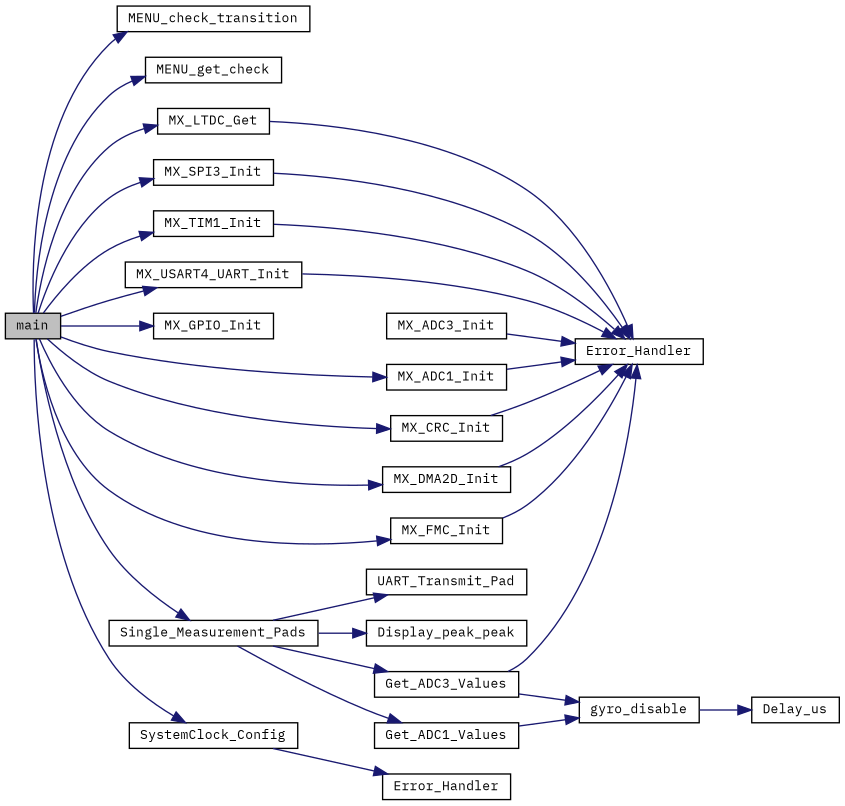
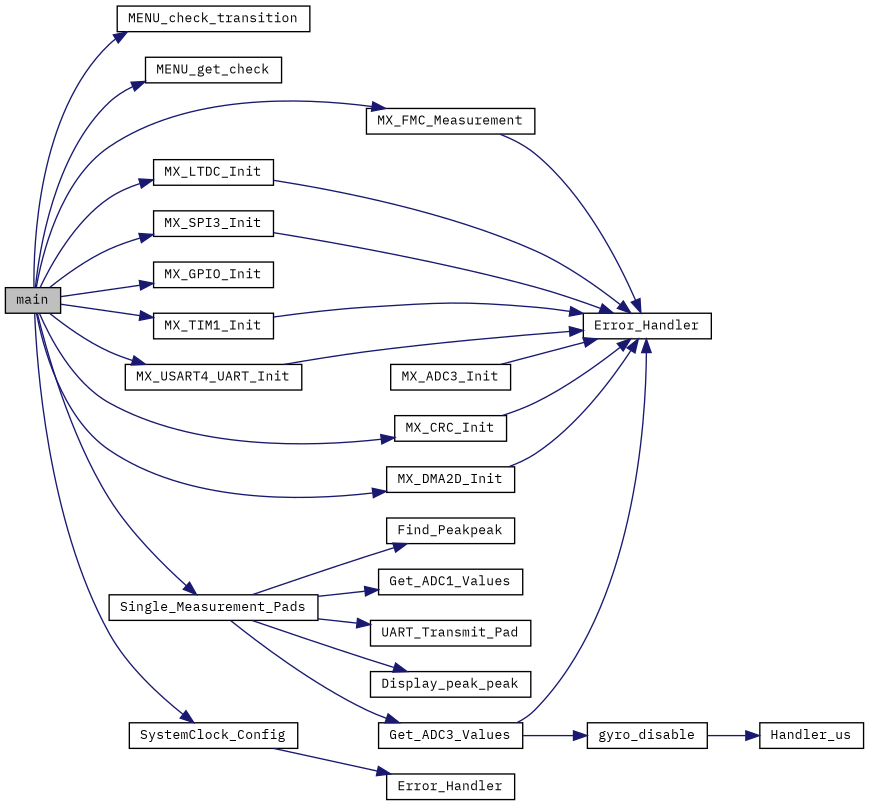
node "MX_LTDC_Get": label "MX_LTDC_Get" -> "MX_LTDC_Init"
node "MX_ADC1_Init": removed
node "MX_FMC_Init": label "MX_FMC_Init" -> "MX_FMC_Measurement"
node "Find_Peakpeak": added
node "Delay_us": label "Delay_us" -> "Handler_us"
edge "Get_ADC1_Values" -> "gyro_disable": removed
